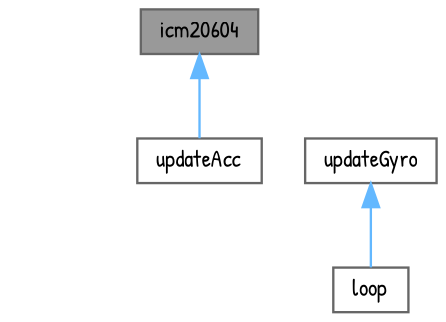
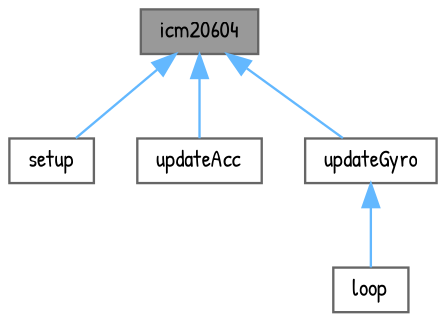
edge "updateGyro" -> "icm20604": added
node "setup": added
